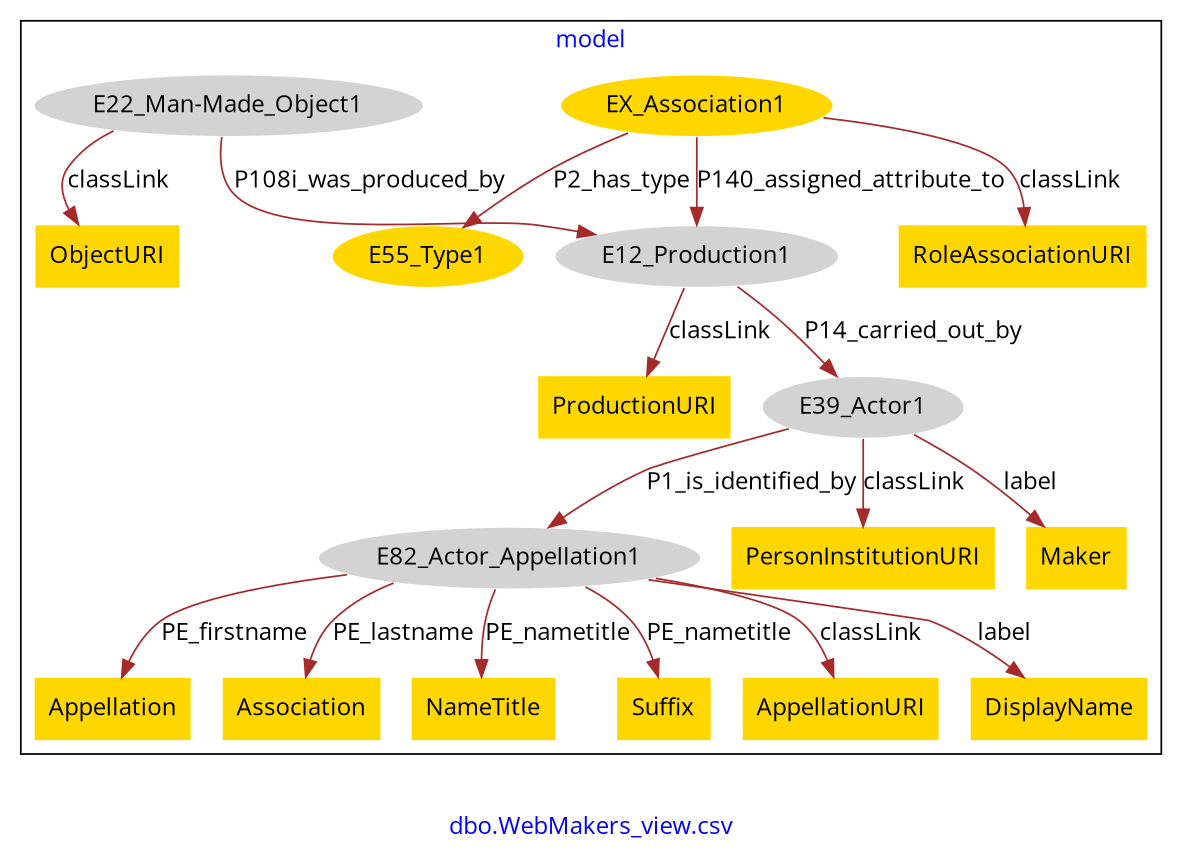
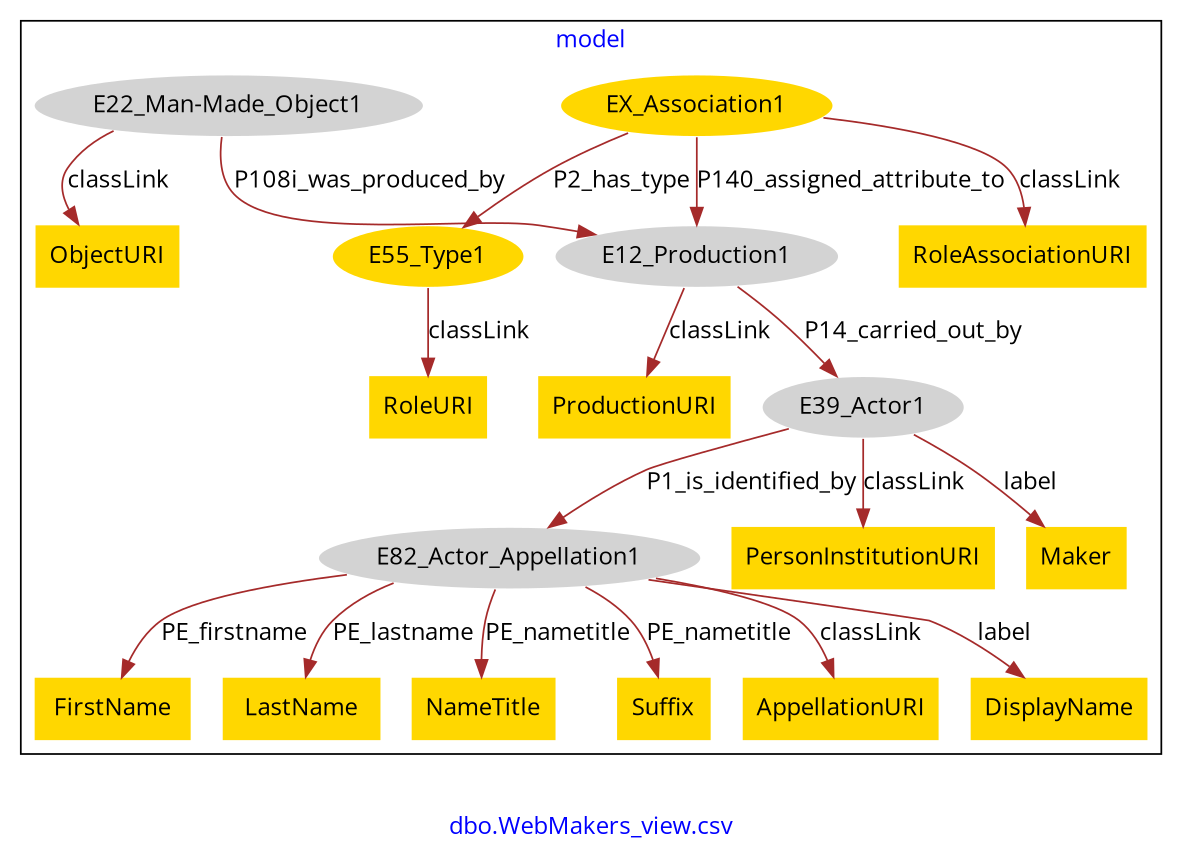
node "RoleURI": added
node "Appellation": label "Appellation" -> "FirstName"
node "Association": label "Association" -> "LastName"
